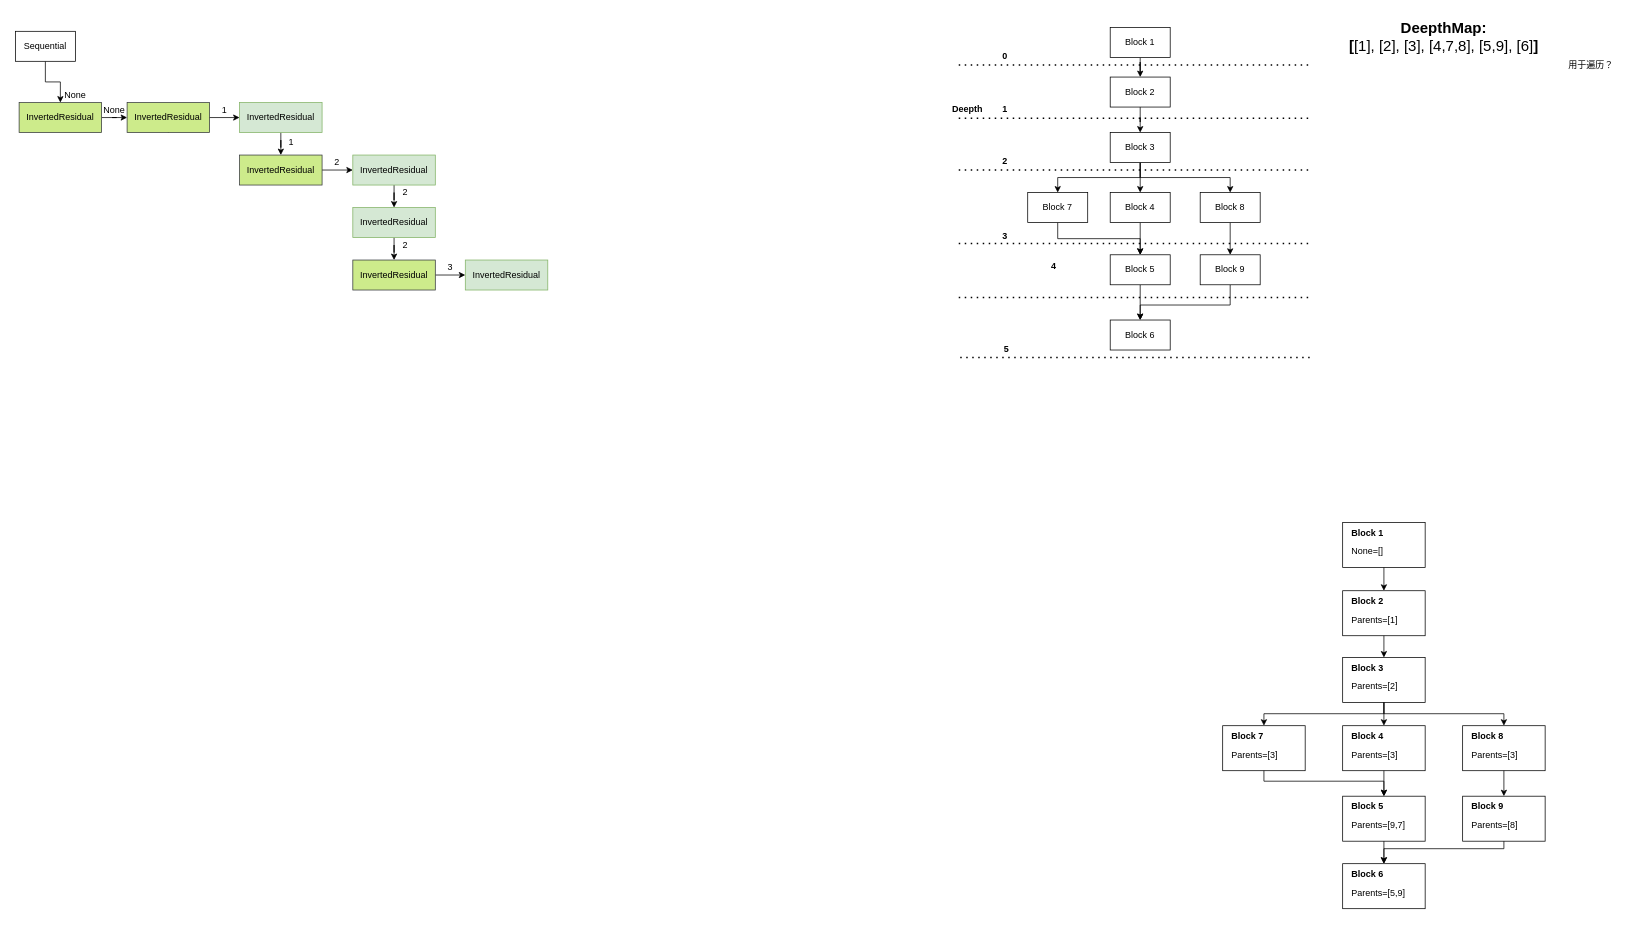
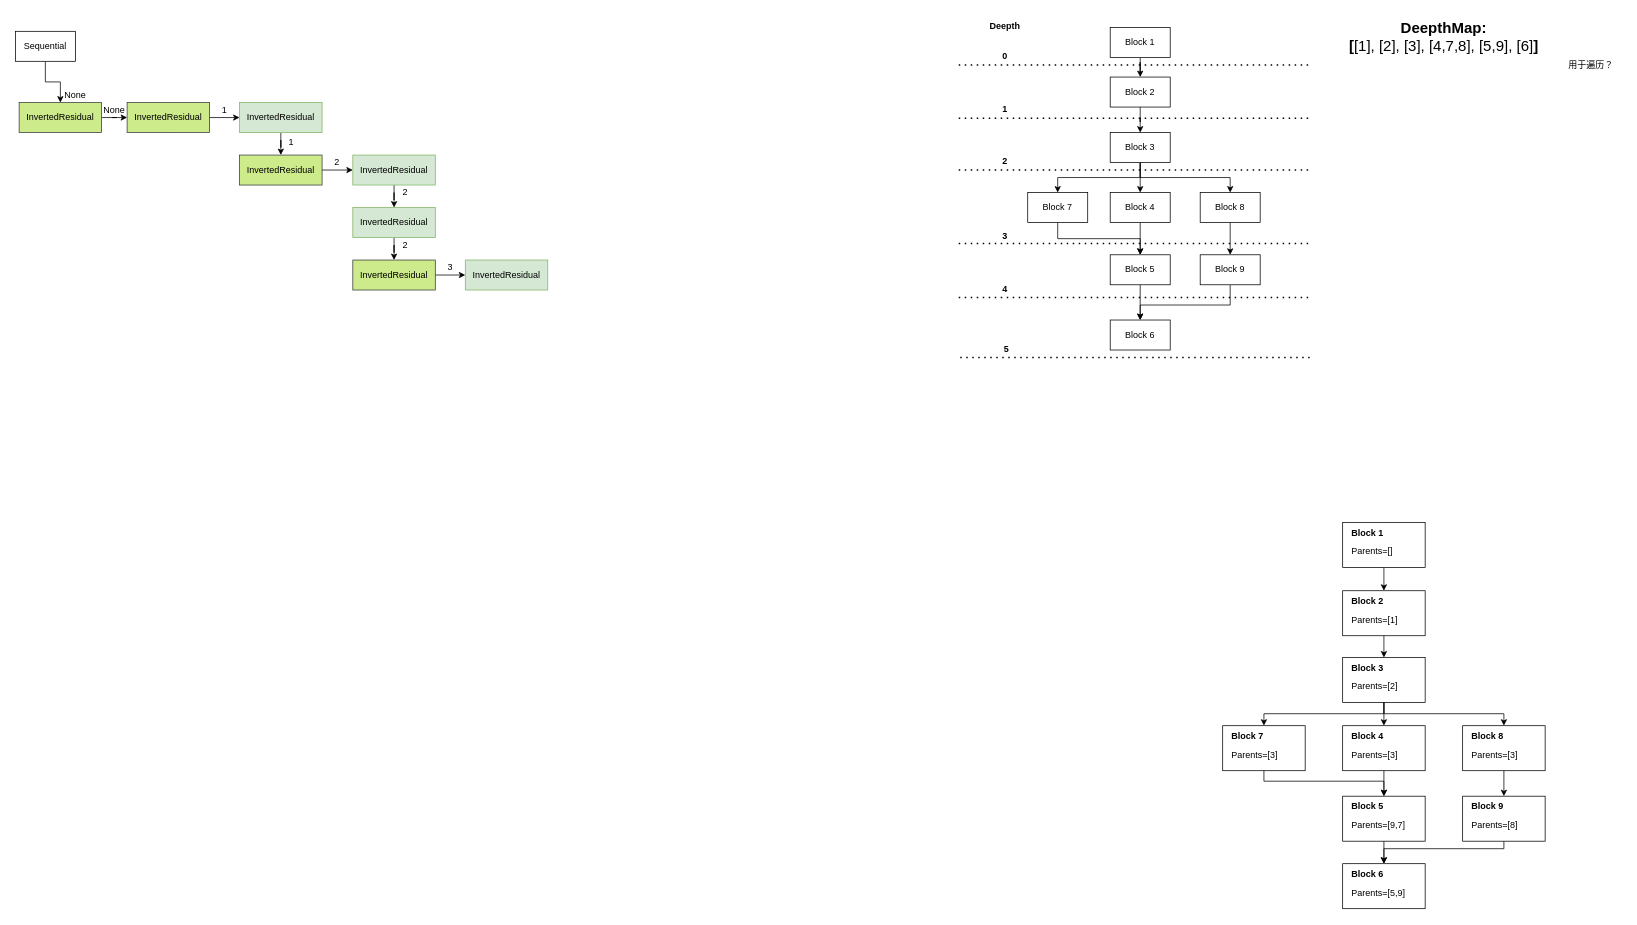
node "Deepth": moved (968, 109) -> (1005, 27)
node "4": moved (1054, 267) -> (1005, 289)
node "None=[]": label "None=[]" -> "Parents=[]"
